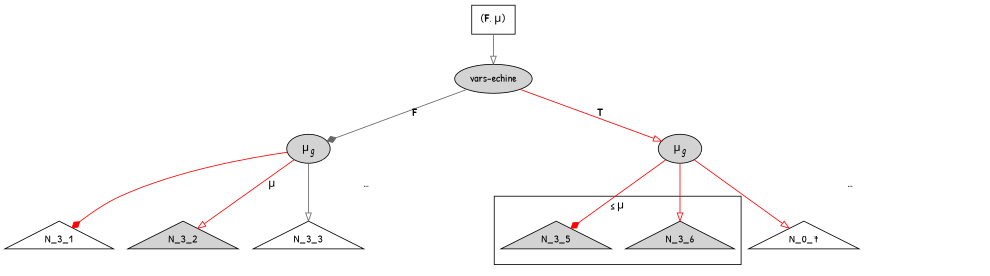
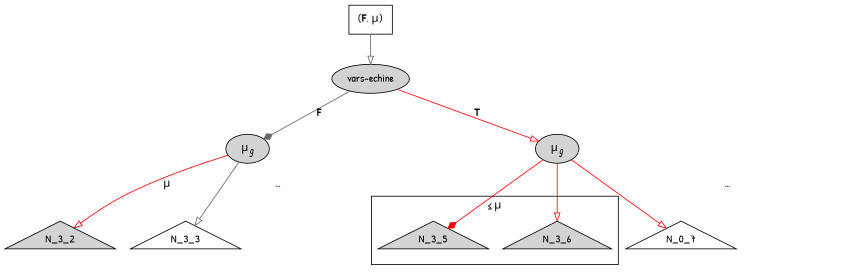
node "N_3_1": removed
